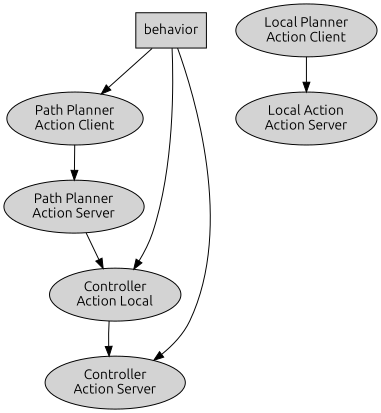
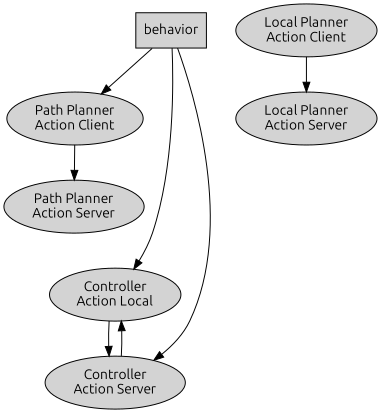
node "Local Action Action Server": label "Local Action Action Server" -> "Local Planner Action Server"
edge "Path Planner Action Server" -> "Controller Action Local": now "Controller Action Server" -> "Controller Action Local"
